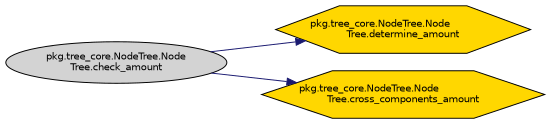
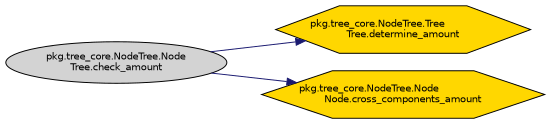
node "pkg.tree_core.NodeTree.Node Tree.determine_amount": label "pkg.tree_core.NodeTree.Node Tree.determine_amount" -> "pkg.tree_core.NodeTree.Tree Tree.determine_amount"
node "pkg.tree_core.NodeTree.Node Tree.cross_components_amount": label "pkg.tree_core.NodeTree.Node Tree.cross_components_amount" -> "pkg.tree_core.NodeTree.Node Node.cross_components_amount"
